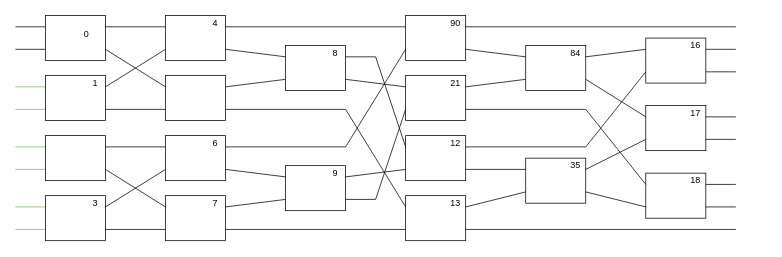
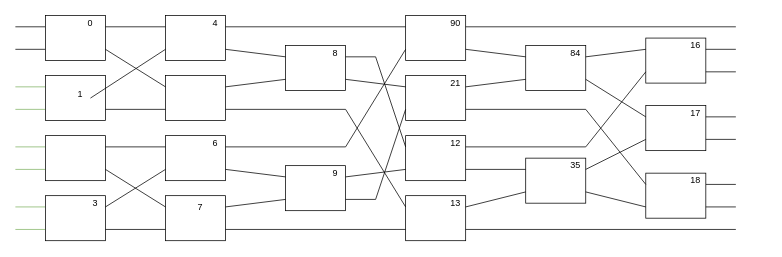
node "0": moved (87, 34) -> (90, 23)
node "1": moved (95, 83) -> (80, 94)
node "7": moved (215, 203) -> (200, 207)
